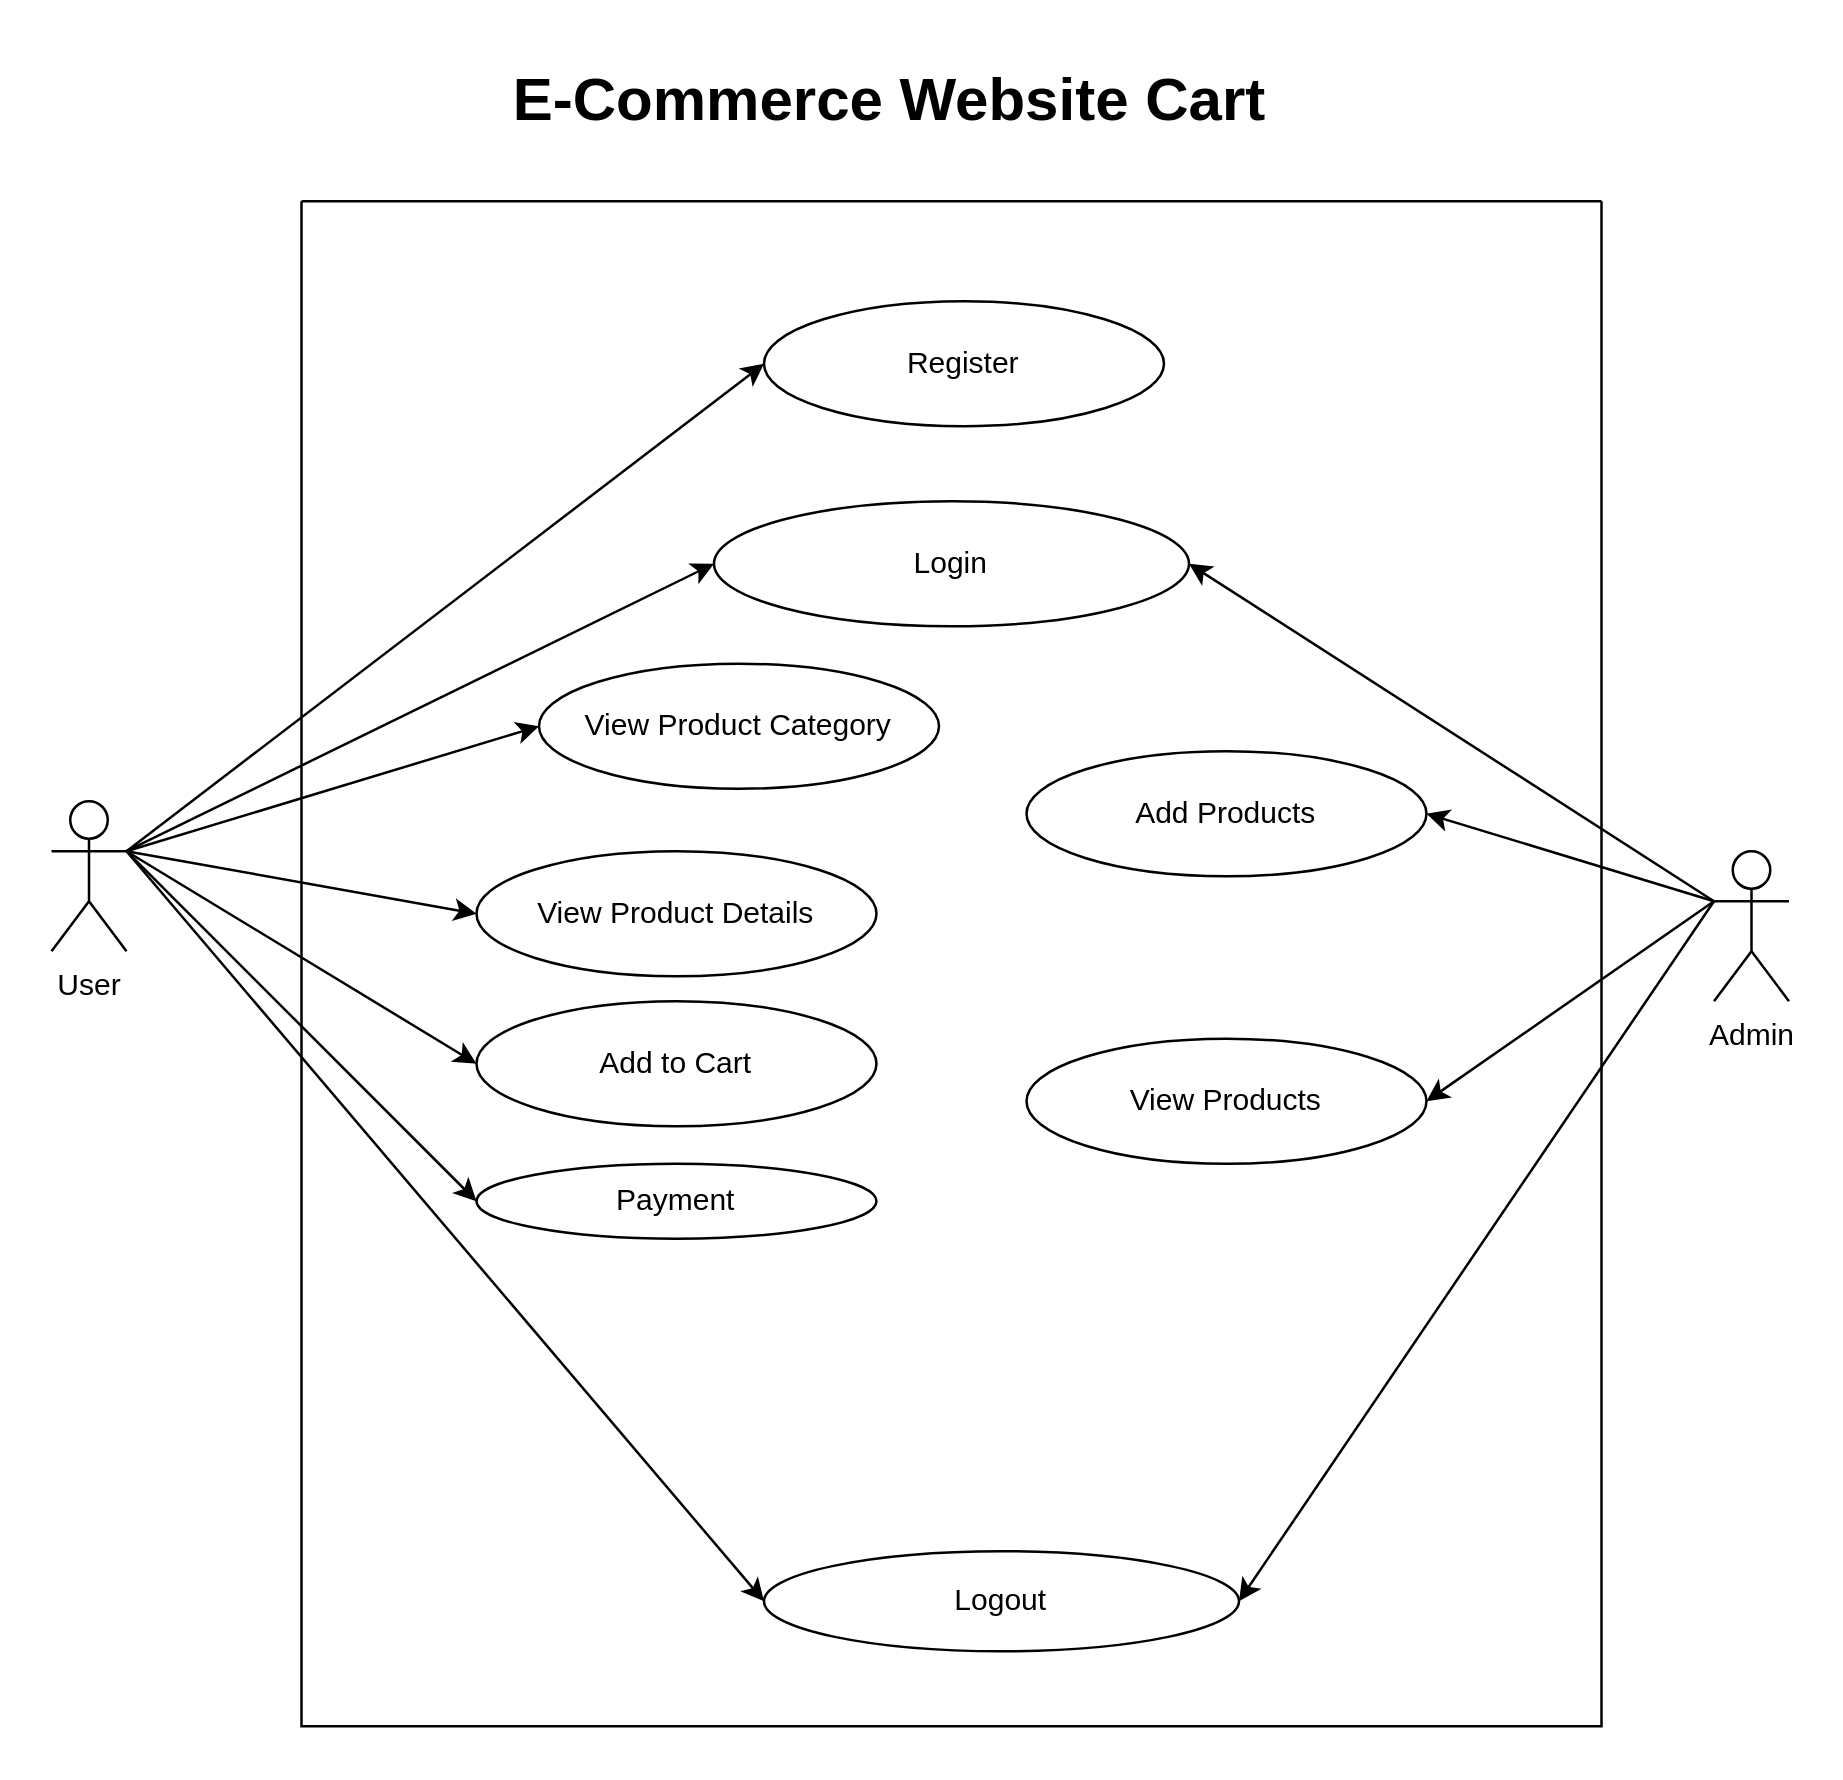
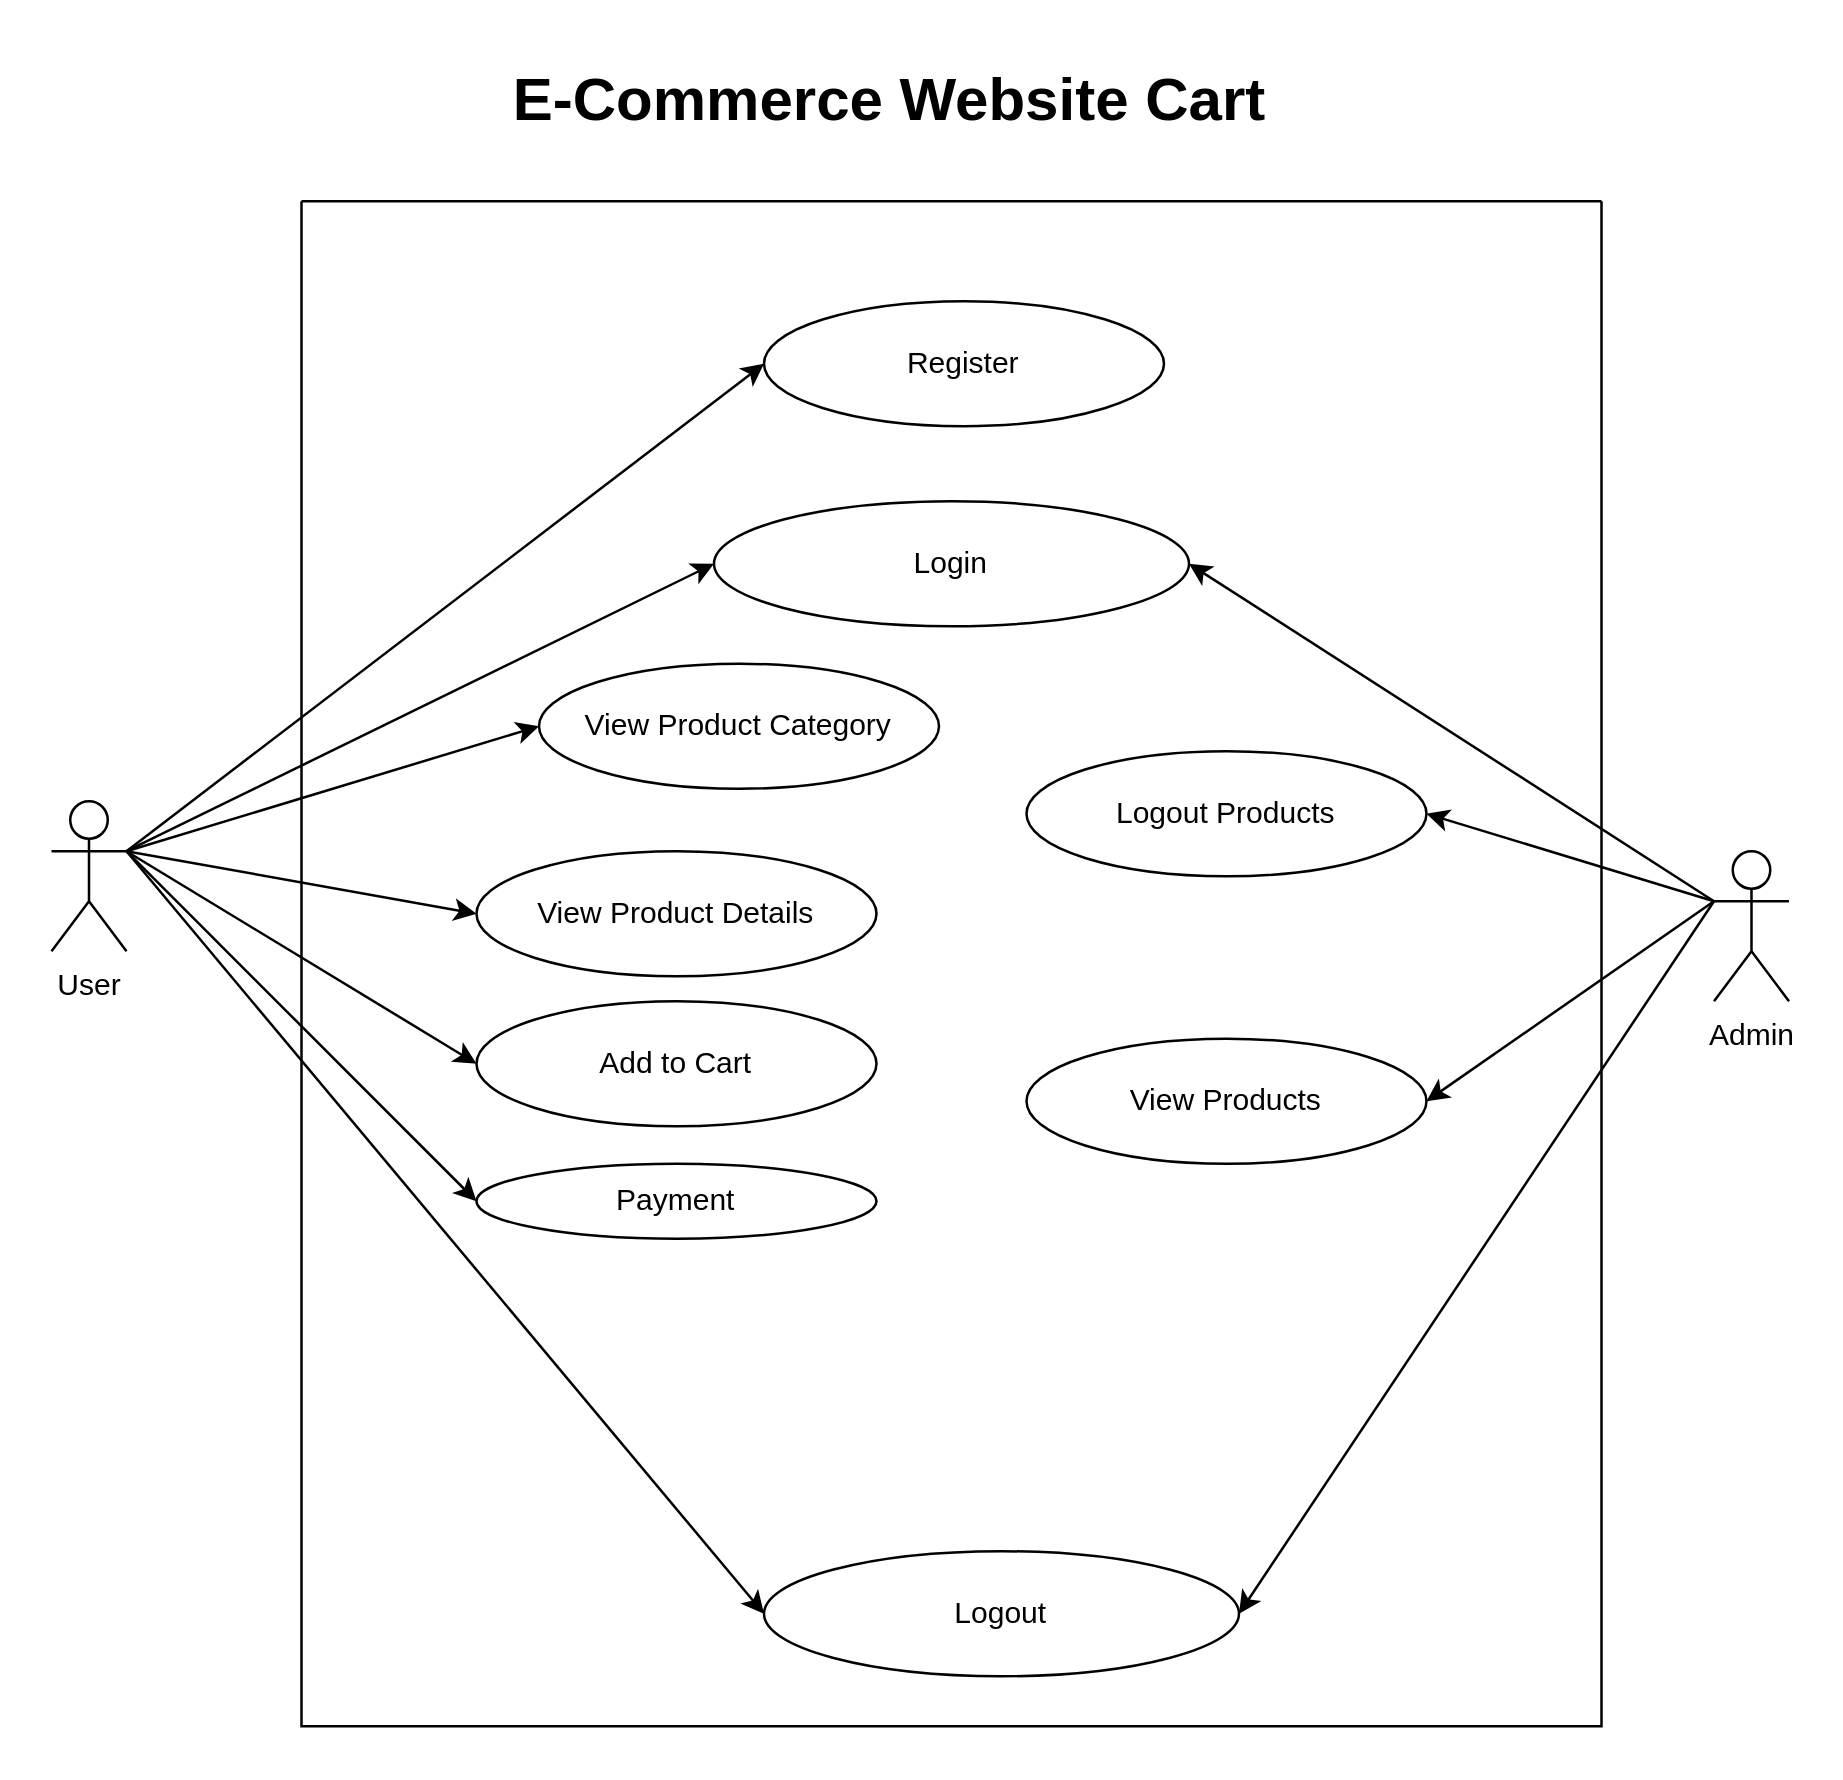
node "Add Products": label "Add Products" -> "Logout Products"
node "Logout": size 475x100 -> 475x125
